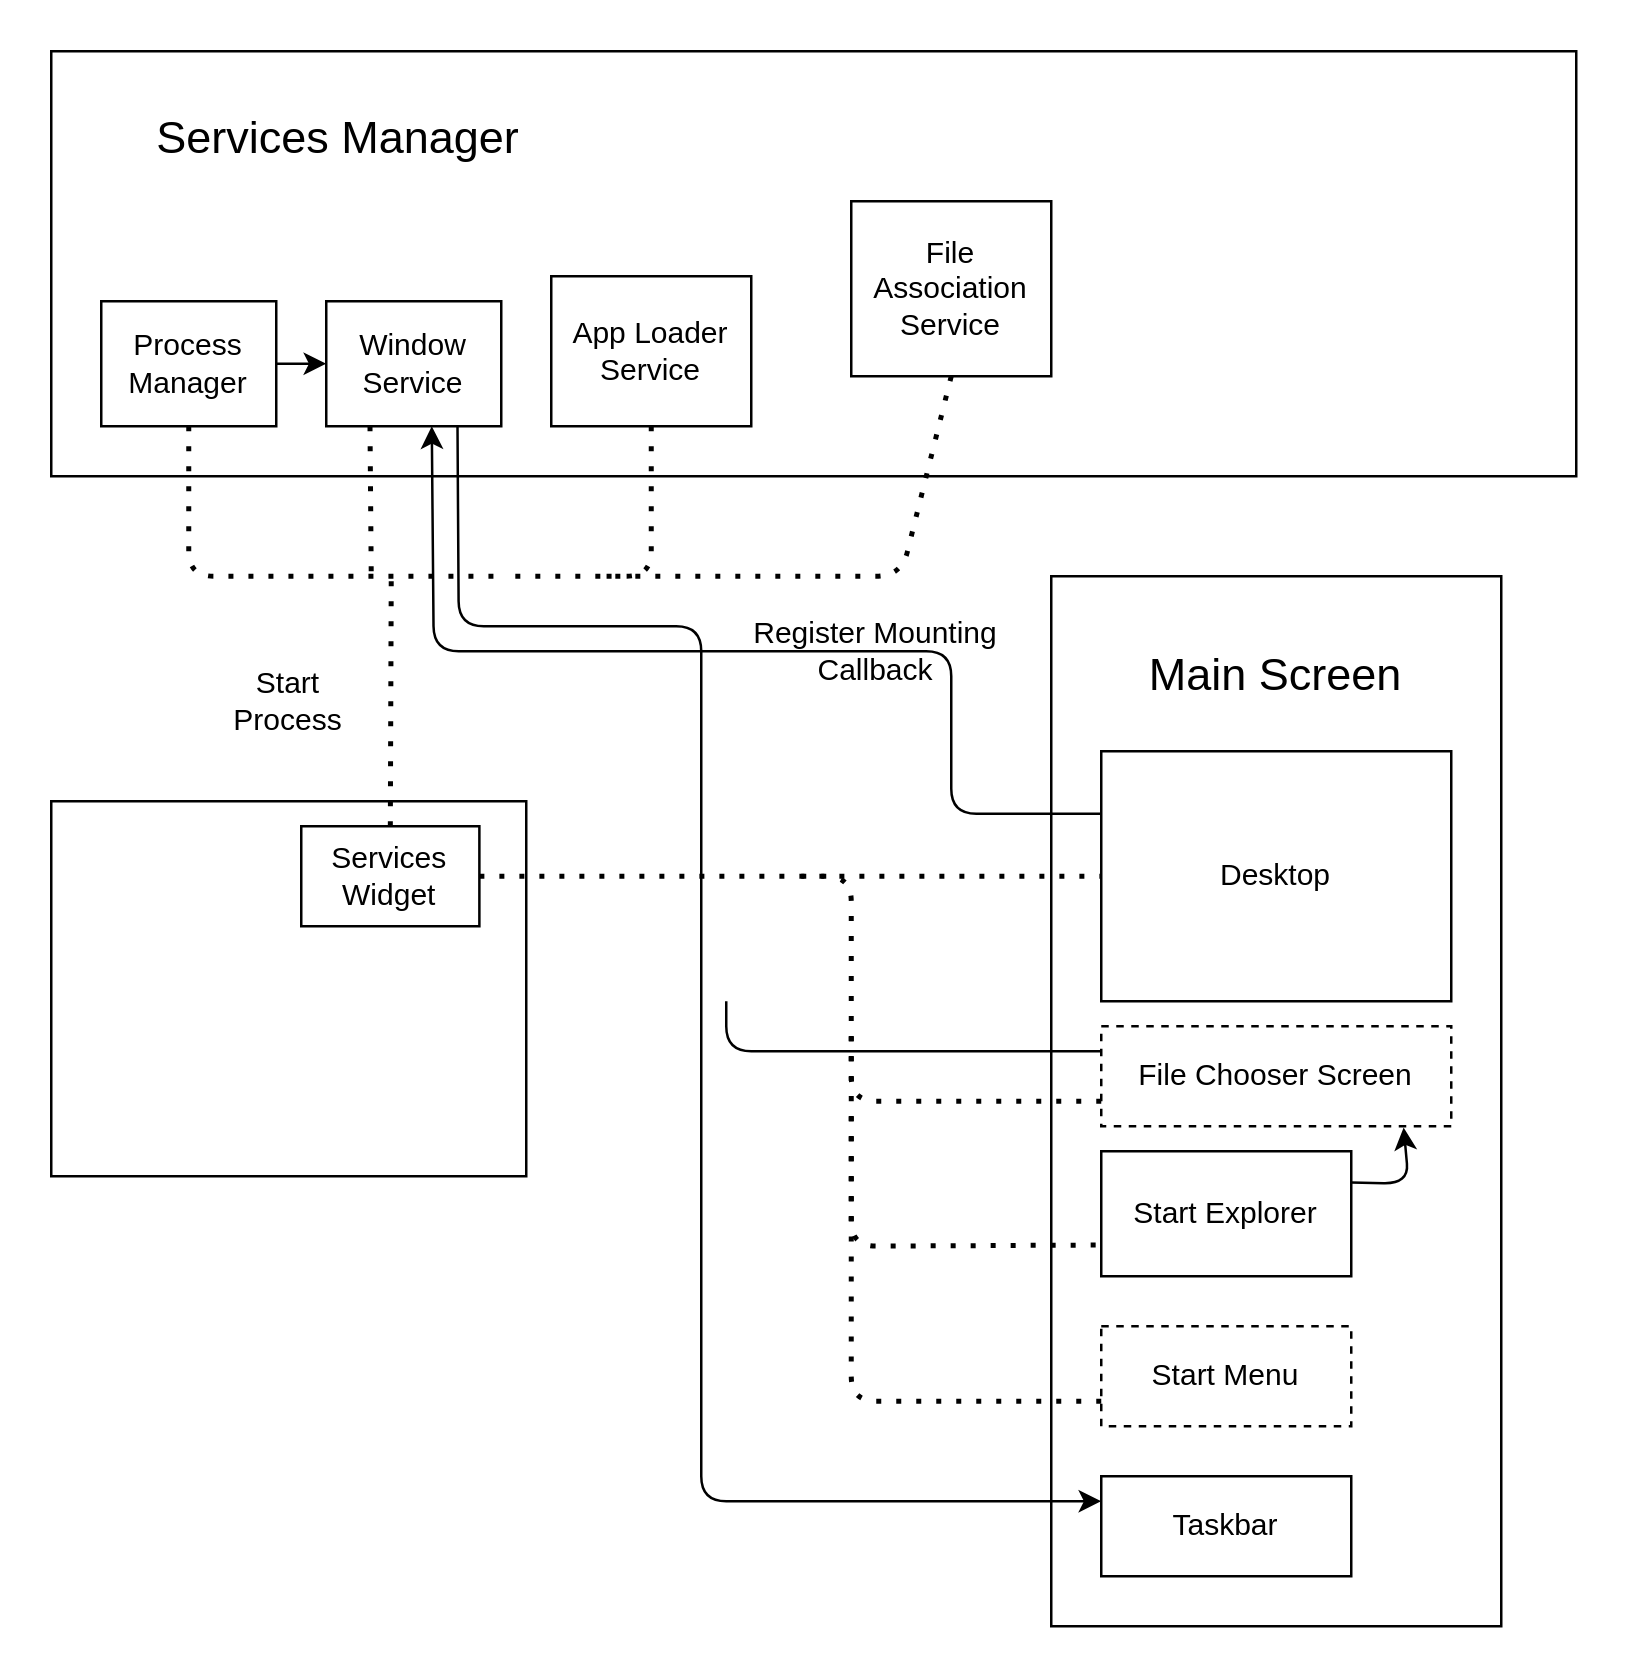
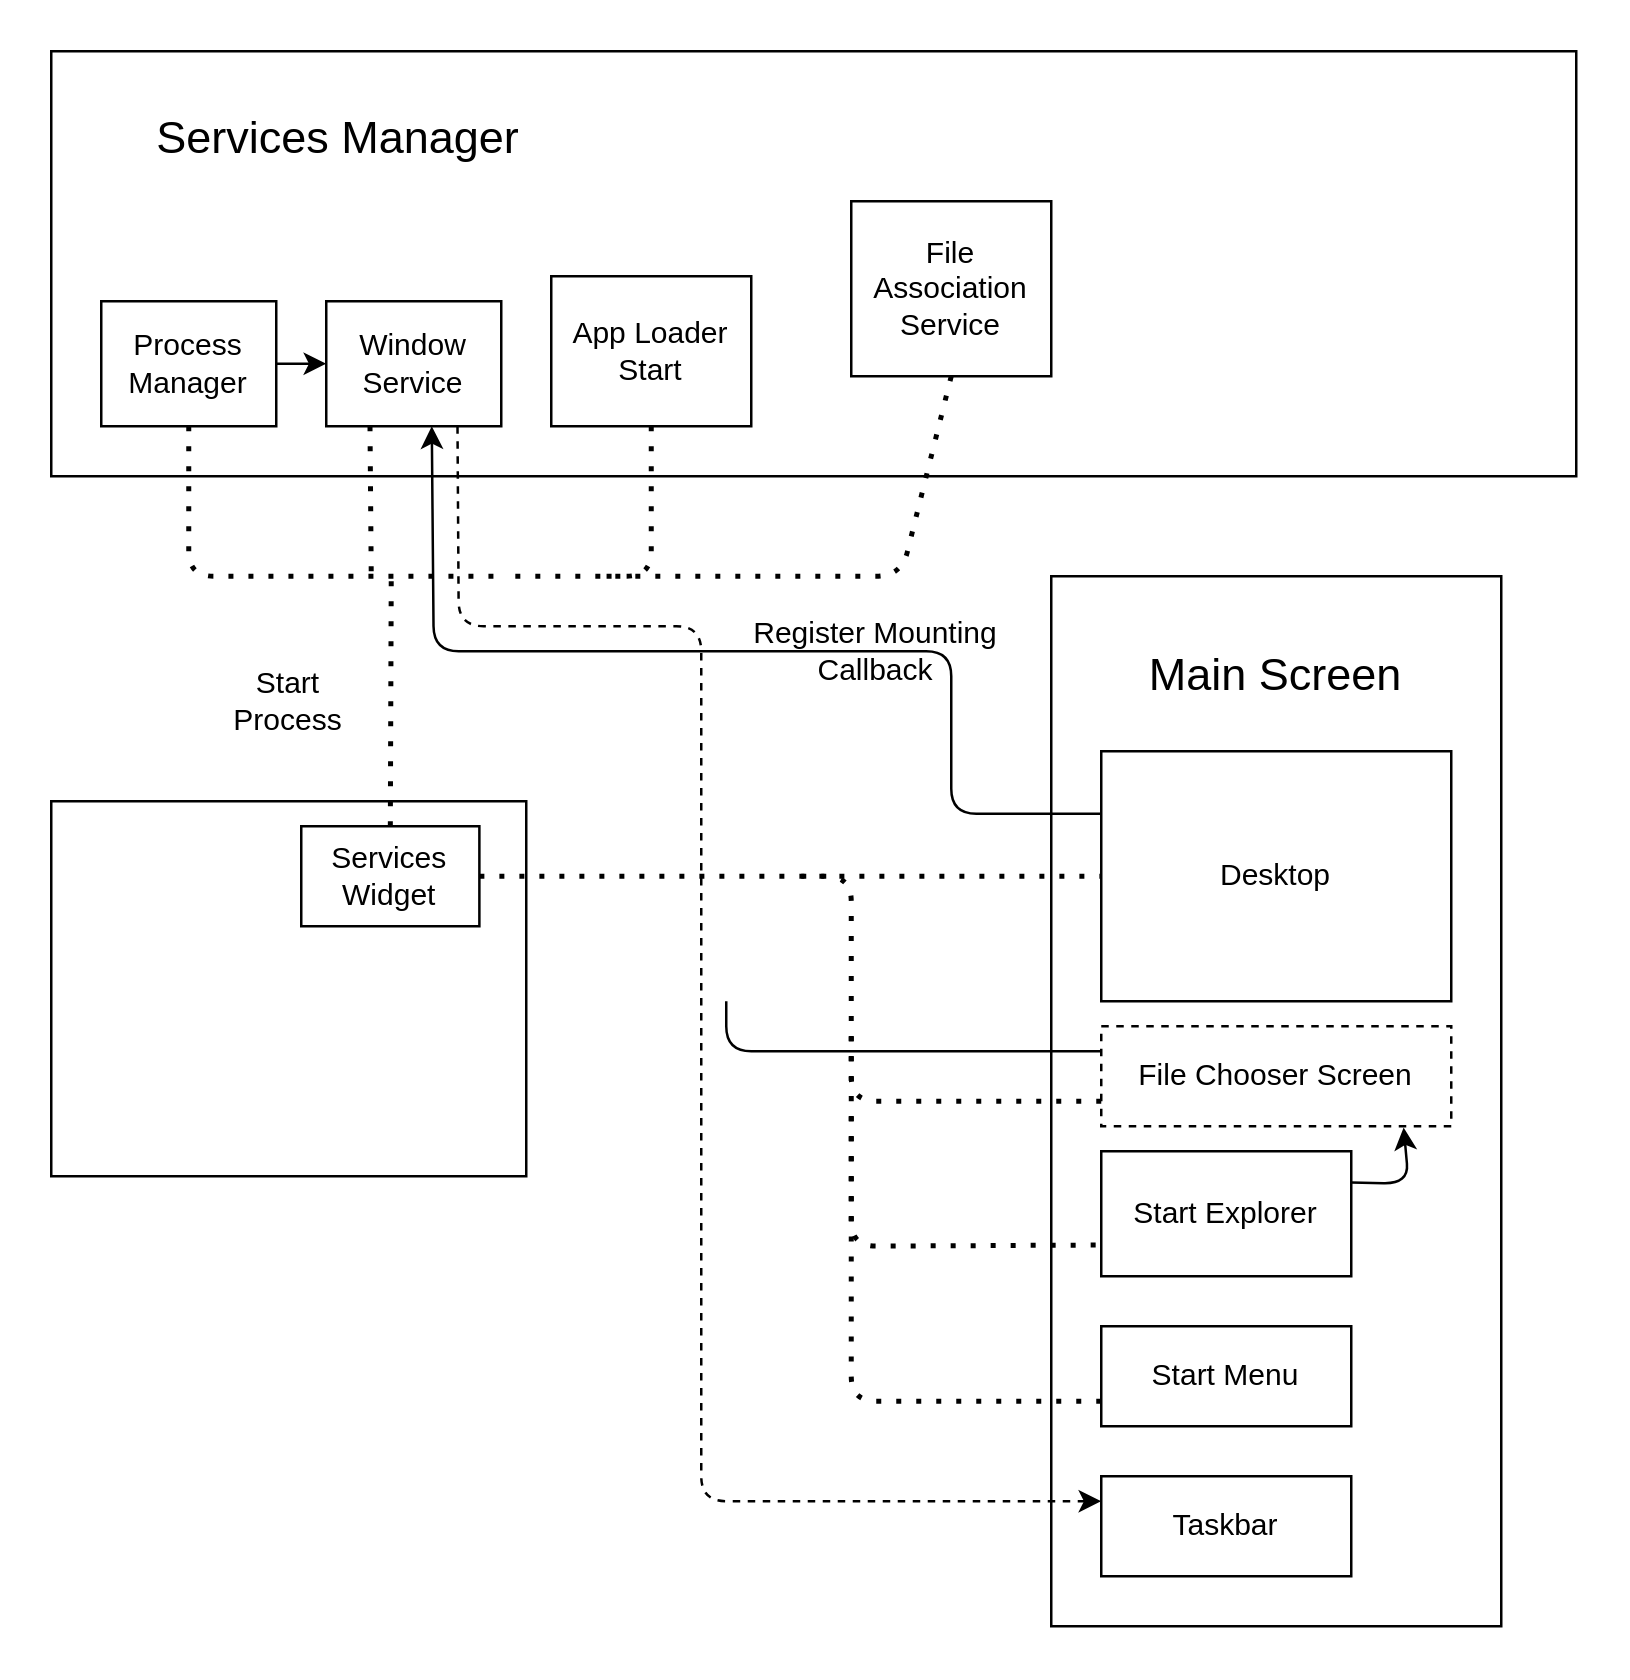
node "App Loader Service": label "App Loader Service" -> "App Loader Start"
edge "Window Service" -> "Taskbar": style solid -> dashed
node "Start Menu": style dashed -> solid
